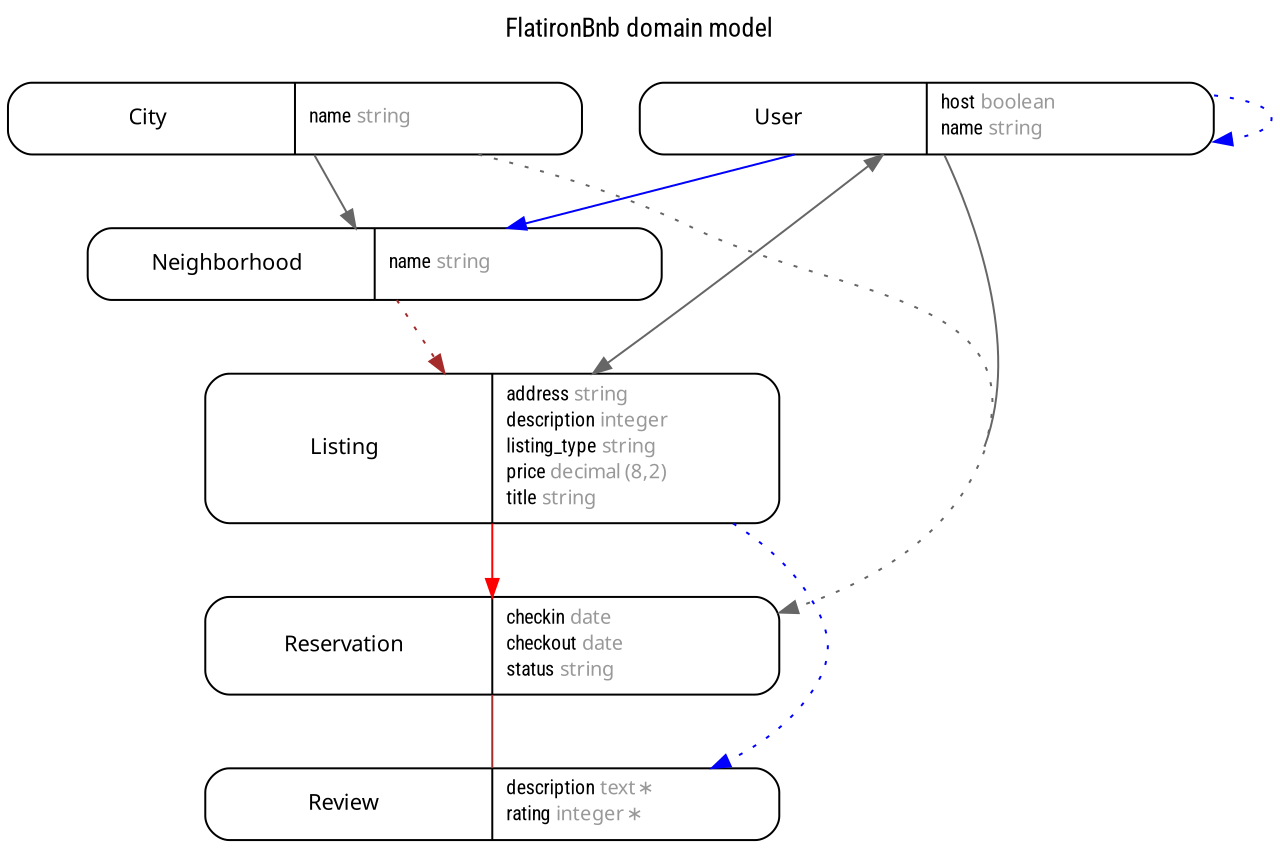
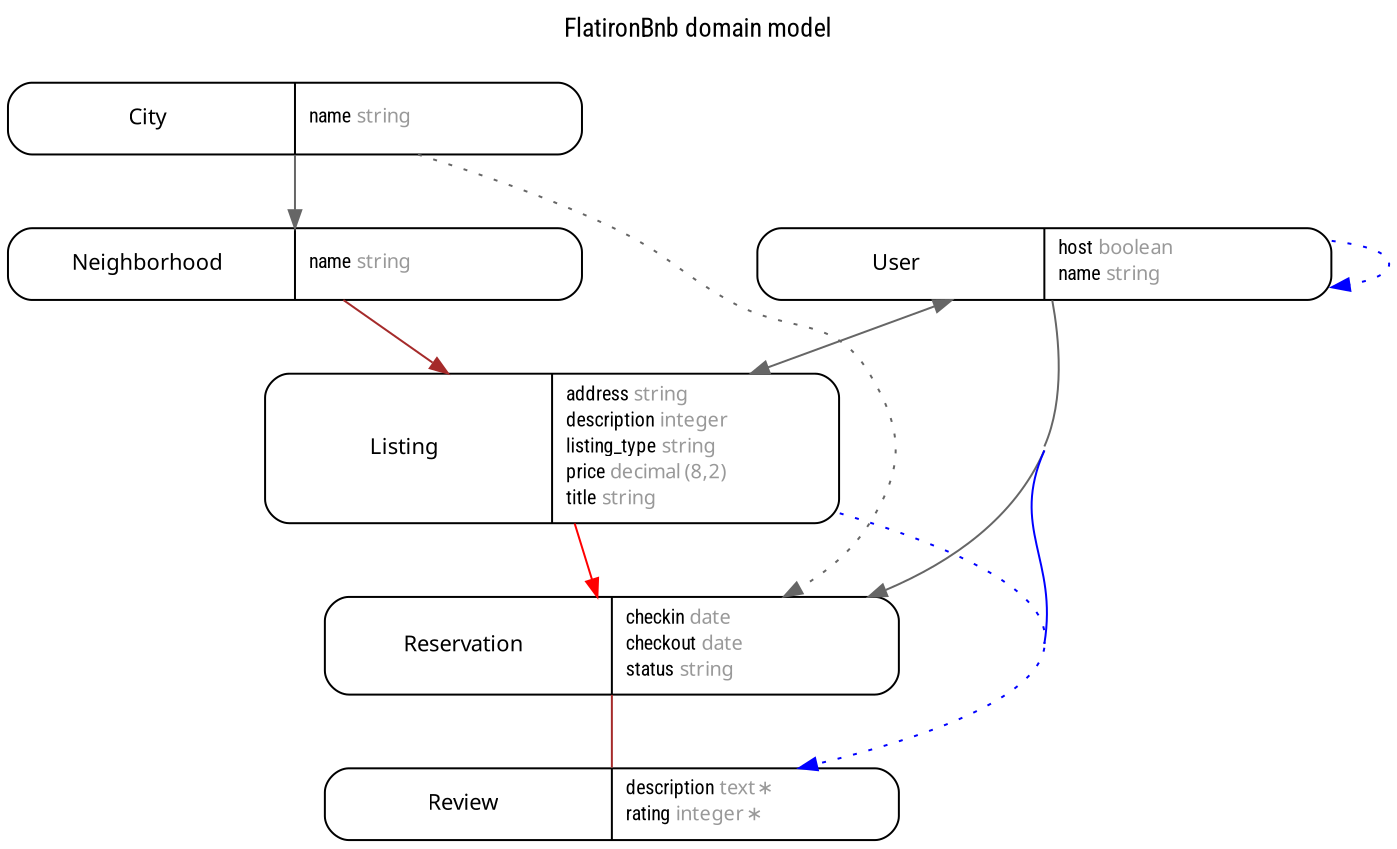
edge "User" -- "Neighborhood": now "User" -- "Review"
edge "Neighborhood" -- "Listing": style dotted -> solid
